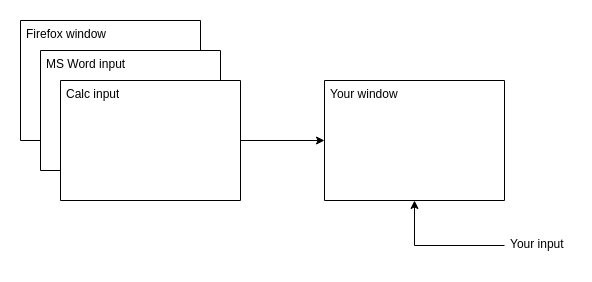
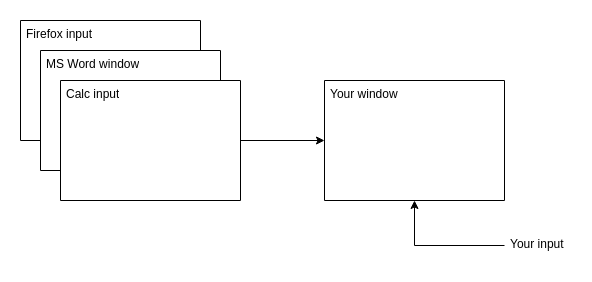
node "Firefox window": label "Firefox window" -> "Firefox input"
node "MS Word input": label "MS Word input" -> "MS Word window"
